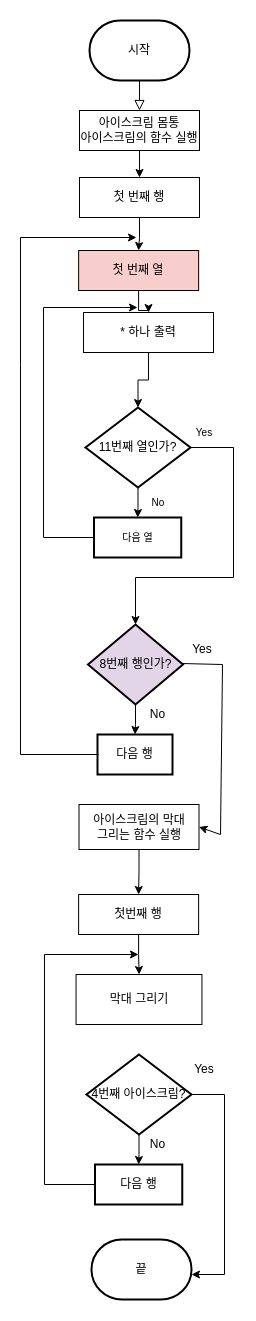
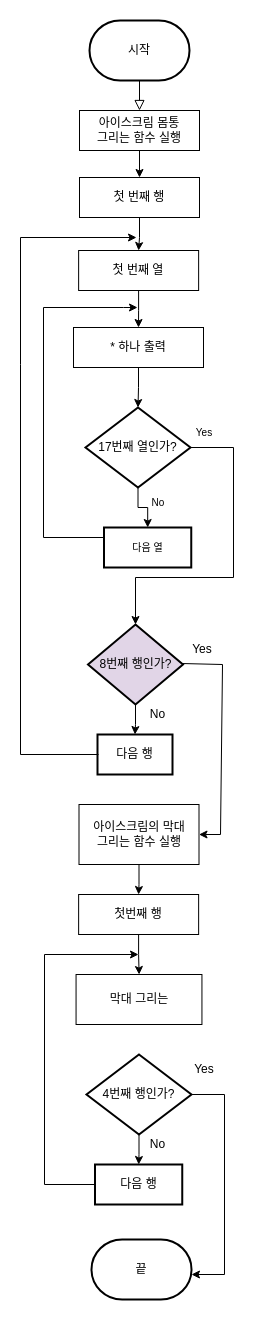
node "아이스크림 몸통 아이스크림의 함수 실행": label "아이스크림 몸통 아이스크림의 함수 실행" -> "아이스크림 몸통 그리는 함수 실행"
node "첫 번째 열": fillcolor #f8cecc -> #ffffff
node "* 하나 출력": moved (149, 333) -> (139, 348)
node "11번째 열인가?": label "11번째 열인가?" -> "17번째 열인가?"
node "다음 열": moved (138, 538) -> (148, 548)
node "아이스크림의 막대 그리는 함수 실행": size 120x45 -> 120x60
node "막대 그리기": label "막대 그리기" -> "막대 그리는"
node "4번째 아이스크림?": label "4번째 아이스크림?" -> "4번째 행인가?"
